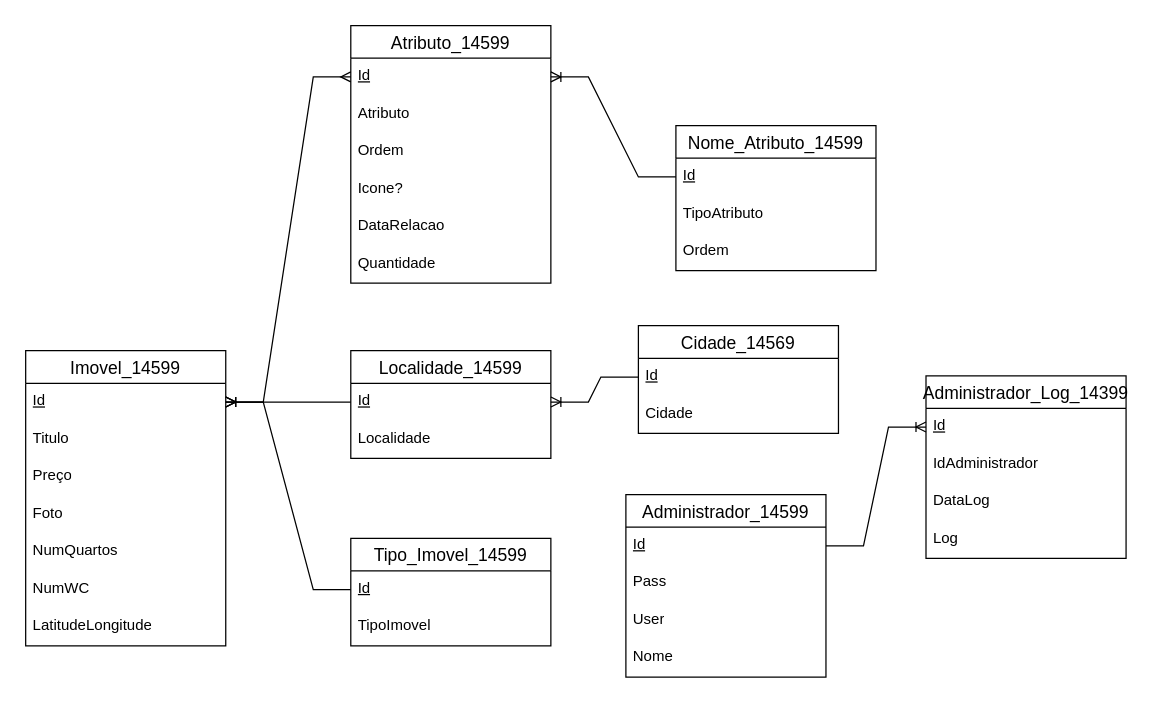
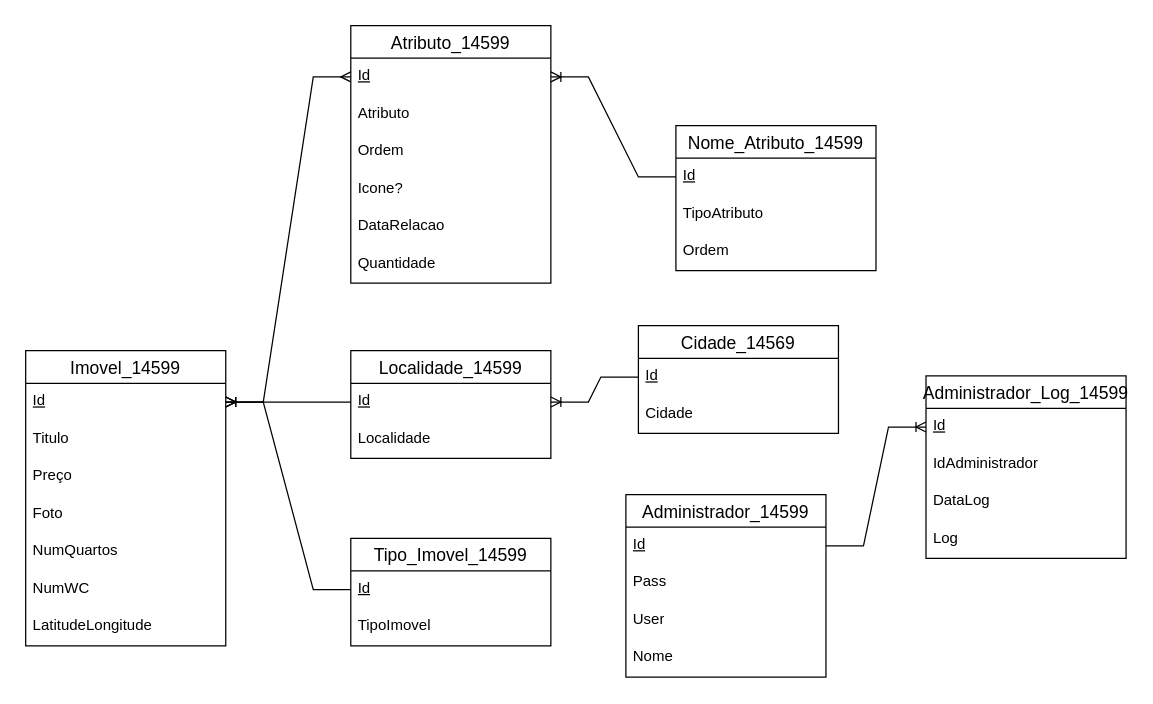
node "Administrador_Log_14399": label "Administrador_Log_14399" -> "Administrador_Log_14599"
